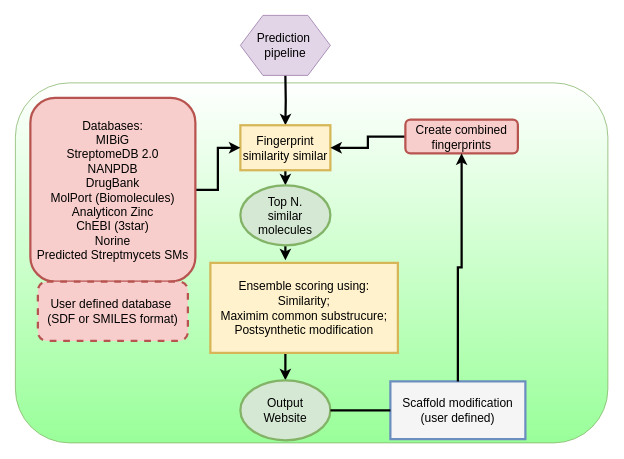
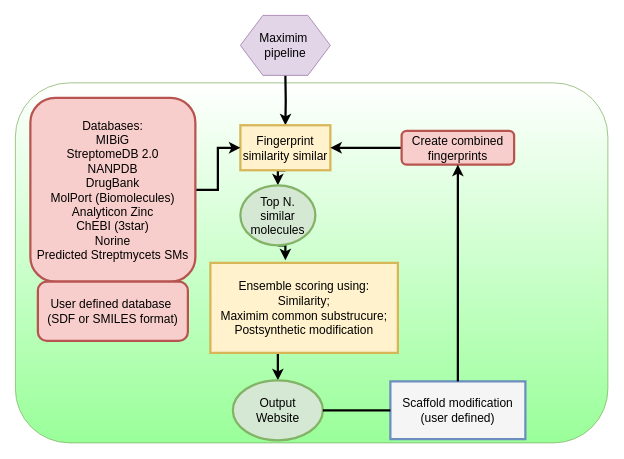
node "Prediction pipeline": label "Prediction pipeline" -> "Maximim pipeline"
node "Create combined fingerprints": moved (462, 137) -> (458, 148)
node "Top N.similar molecules": size 90x60 -> 75x60
node "User defined database (SDF or SMILES format)": style dashed -> solid
node "Output Website": moved (285, 410) -> (278, 410)
